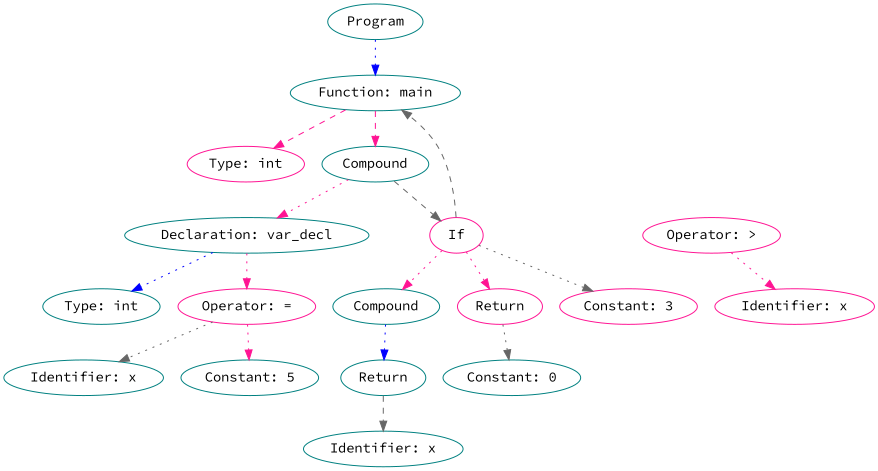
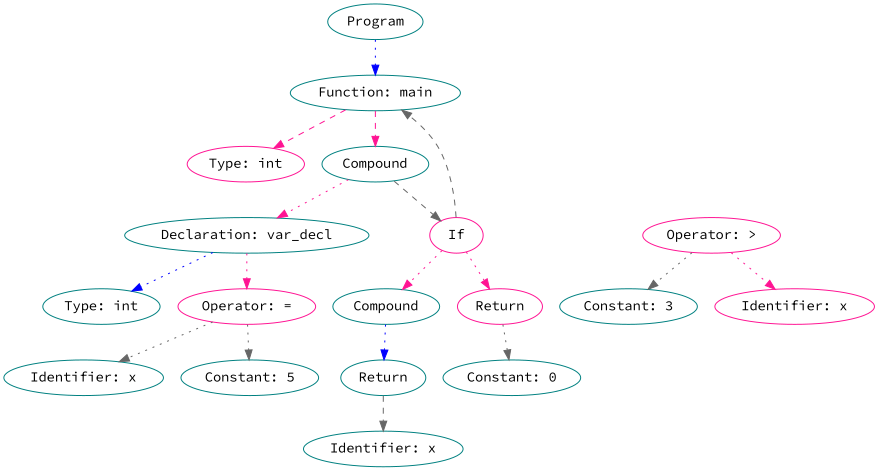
edge "If" -> "Constant: 3": now "Operator: >" -> "Constant: 3"
node "Constant: 3": color deeppink -> teal
edge "Operator: =" -> "Constant: 5": color deeppink -> gray40
